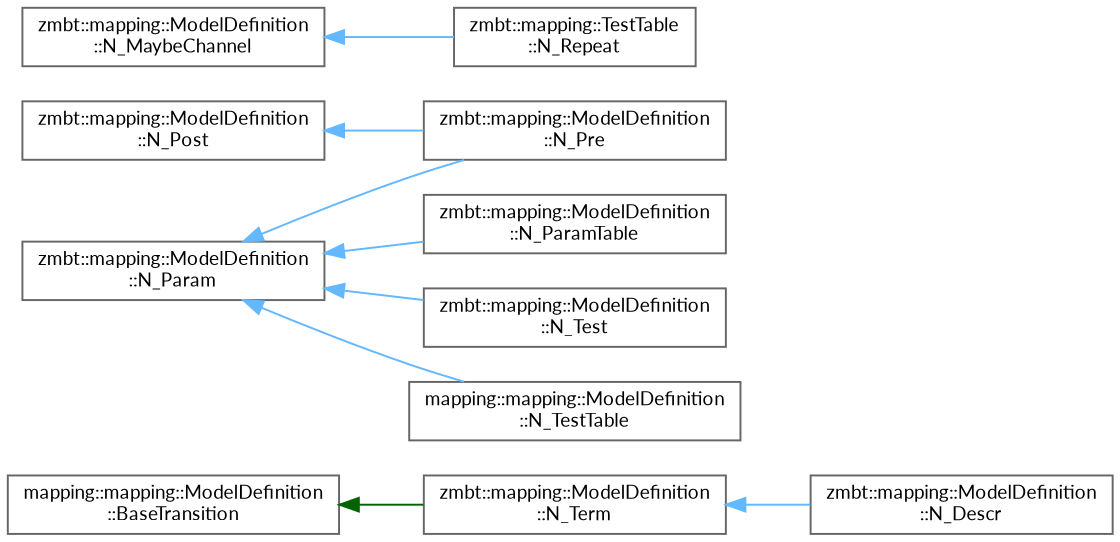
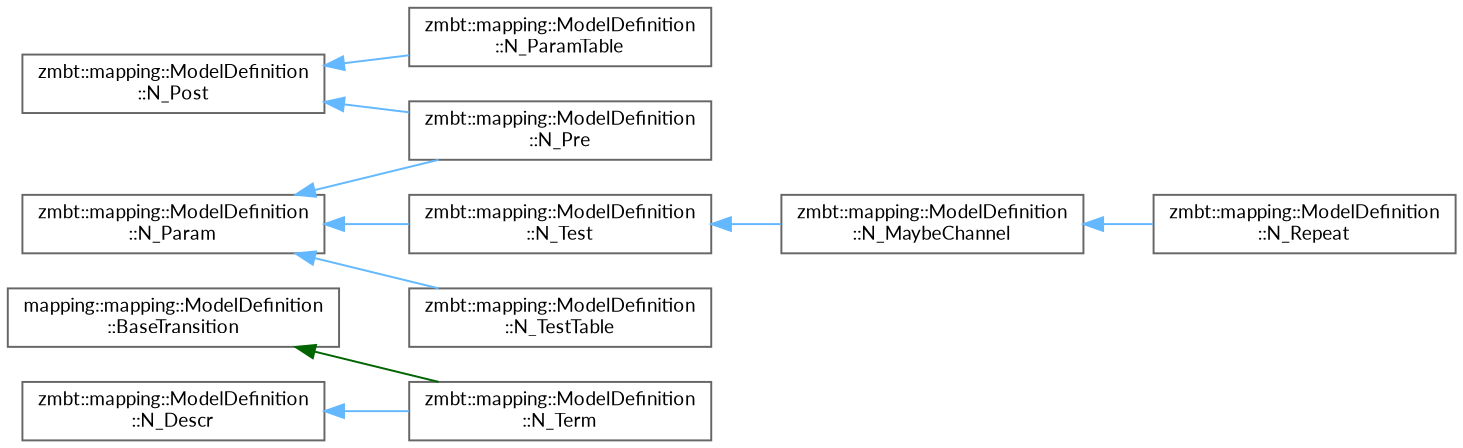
node "zmbt::mapping::TestTable ::N_Repeat": label "zmbt::mapping::TestTable ::N_Repeat" -> "zmbt::mapping::ModelDefinition ::N_Repeat"
edge "zmbt::mapping::ModelDefinition ::N_MaybeChannel" -> "zmbt::mapping::ModelDefinition ::N_Test": added
edge "zmbt::mapping::ModelDefinition ::N_ParamTable" -> "zmbt::mapping::ModelDefinition ::N_Param": now "zmbt::mapping::ModelDefinition ::N_ParamTable" -> "zmbt::mapping::ModelDefinition ::N_Post"
node "mapping::mapping::ModelDefinition ::N_TestTable": label "mapping::mapping::ModelDefinition ::N_TestTable" -> "zmbt::mapping::ModelDefinition ::N_TestTable"
edge "zmbt::mapping::ModelDefinition ::N_Descr" -> "zmbt::mapping::ModelDefinition ::N_Term": reversed
